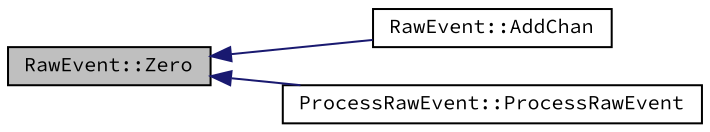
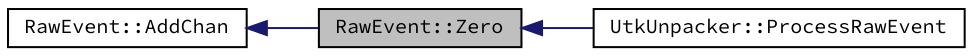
edge "RawEvent::AddChan" -> "RawEvent::Zero": reversed
node "ProcessRawEvent::ProcessRawEvent": label "ProcessRawEvent::ProcessRawEvent" -> "UtkUnpacker::ProcessRawEvent"
